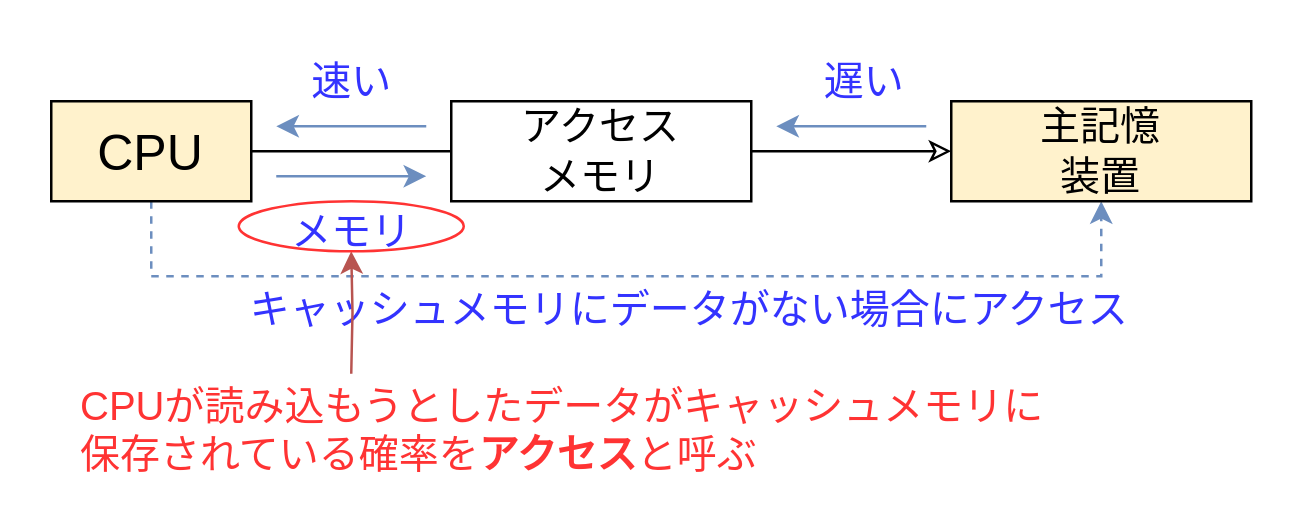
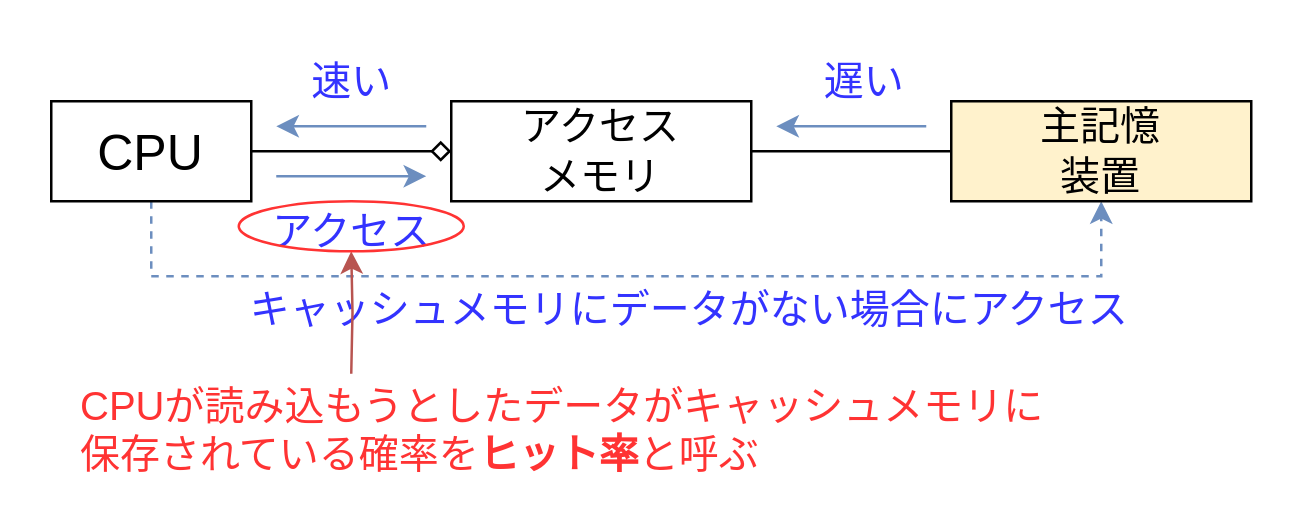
node "CPU": fillcolor #fff2cc -> #ffffff
edge "CPU" -- "アクセス メモリ": arrowhead none -> diamond
edge "アクセス メモリ" -> "主記憶 装置": arrowhead classic -> none
node "メモリ": label "メモリ" -> "アクセス"
node "CPUが読み込もうとしたデータがキャッシュメモリに 保存されている確率をアクセスと呼ぶ": label "CPUが読み込もうとしたデータがキャッシュメモリに 保存されている確率をアクセスと呼ぶ" -> "CPUが読み込もうとしたデータがキャッシュメモリに 保存されている確率をヒット率と呼ぶ"
